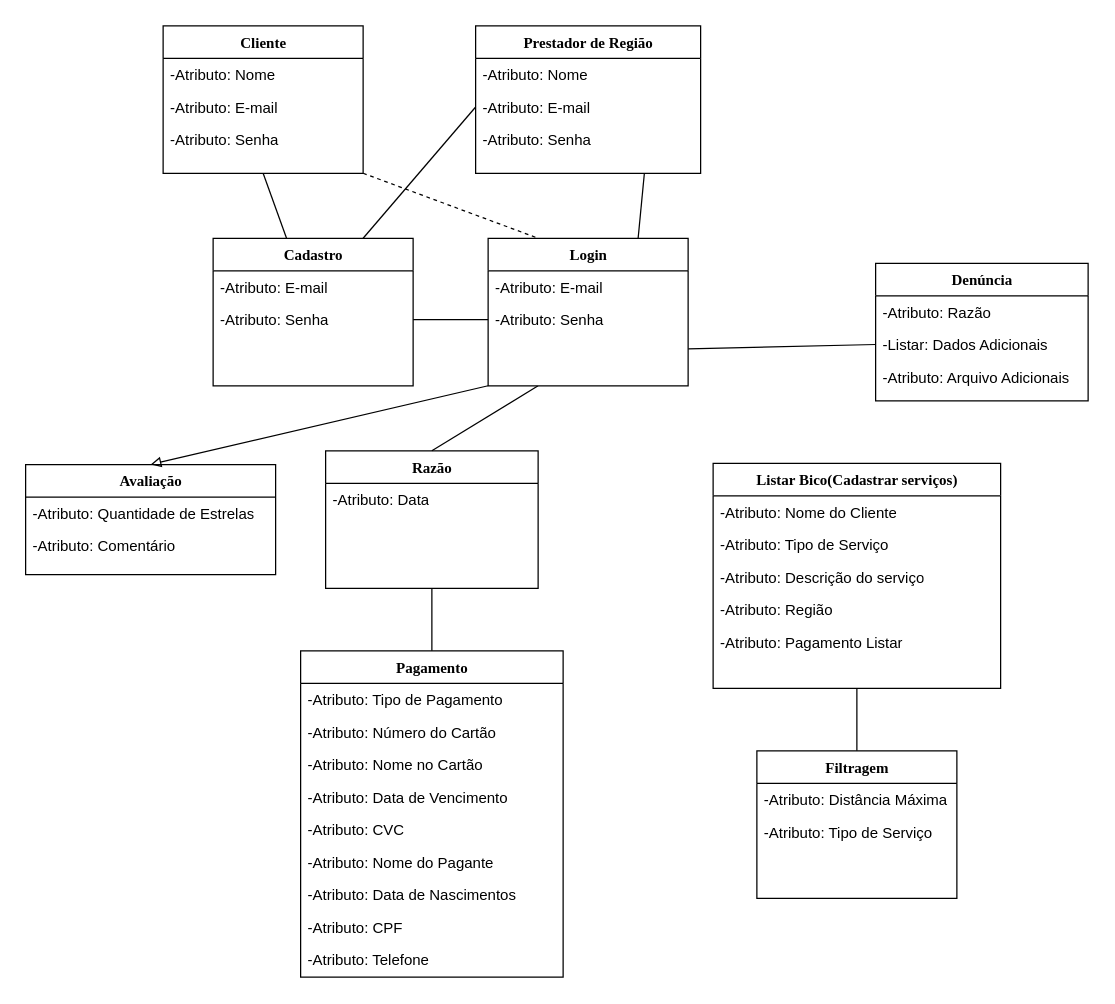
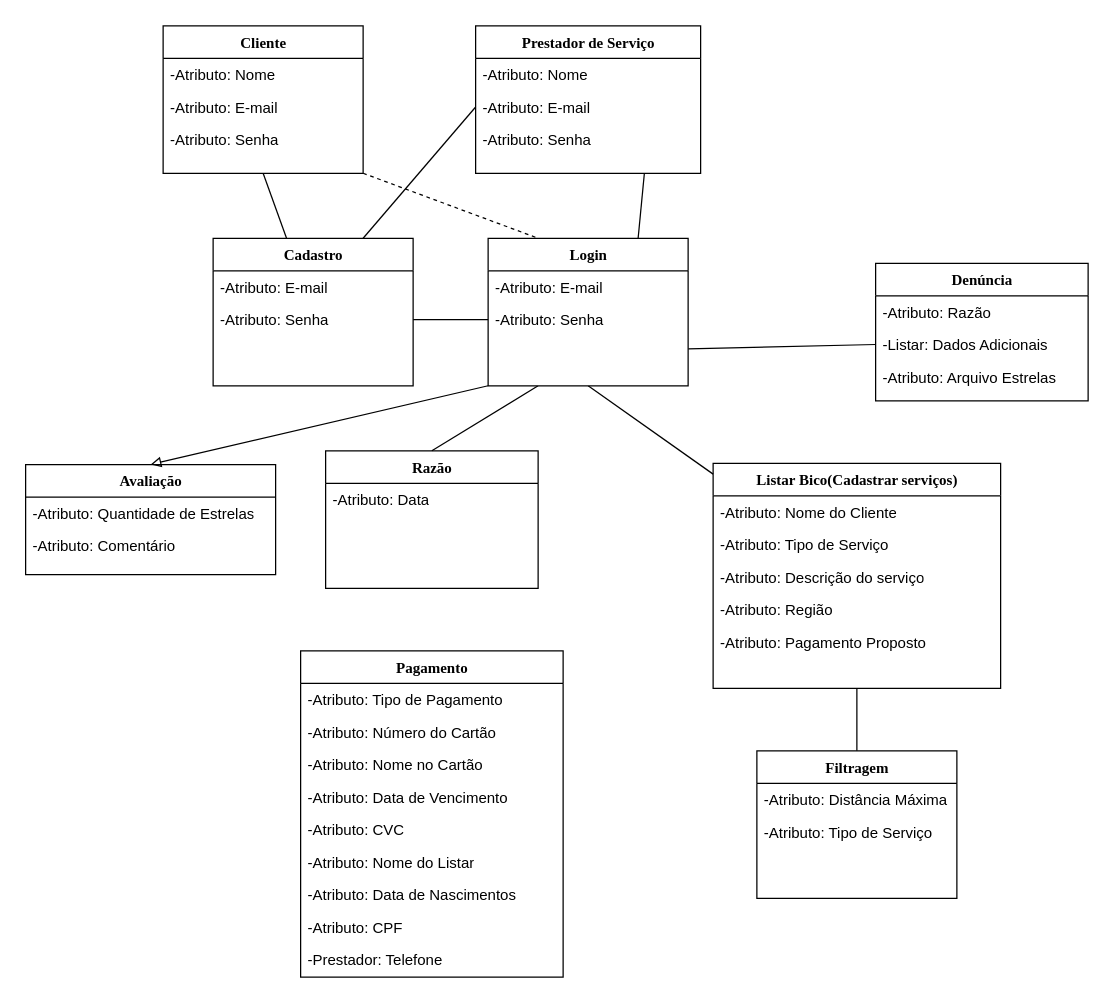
node "Prestador de Região": label "Prestador de Região" -> "Prestador de Serviço"
node "-Atributo: Arquivo Adicionais": label "-Atributo: Arquivo Adicionais" -> "-Atributo: Arquivo Estrelas"
edge "Login" -- "Listar Bico(Cadastrar serviços)": added
edge "Razão" -- "Pagamento": removed
node "-Atributo: Pagamento Listar": label "-Atributo: Pagamento Listar" -> "-Atributo: Pagamento Proposto"
node "-Atributo: Nome do Pagante": label "-Atributo: Nome do Pagante" -> "-Atributo: Nome do Listar"
node "-Atributo: Telefone": label "-Atributo: Telefone" -> "-Prestador: Telefone"
